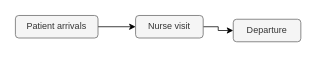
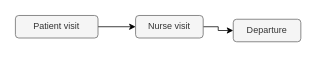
node "Patient arrivals": label "Patient arrivals" -> "Patient visit"
